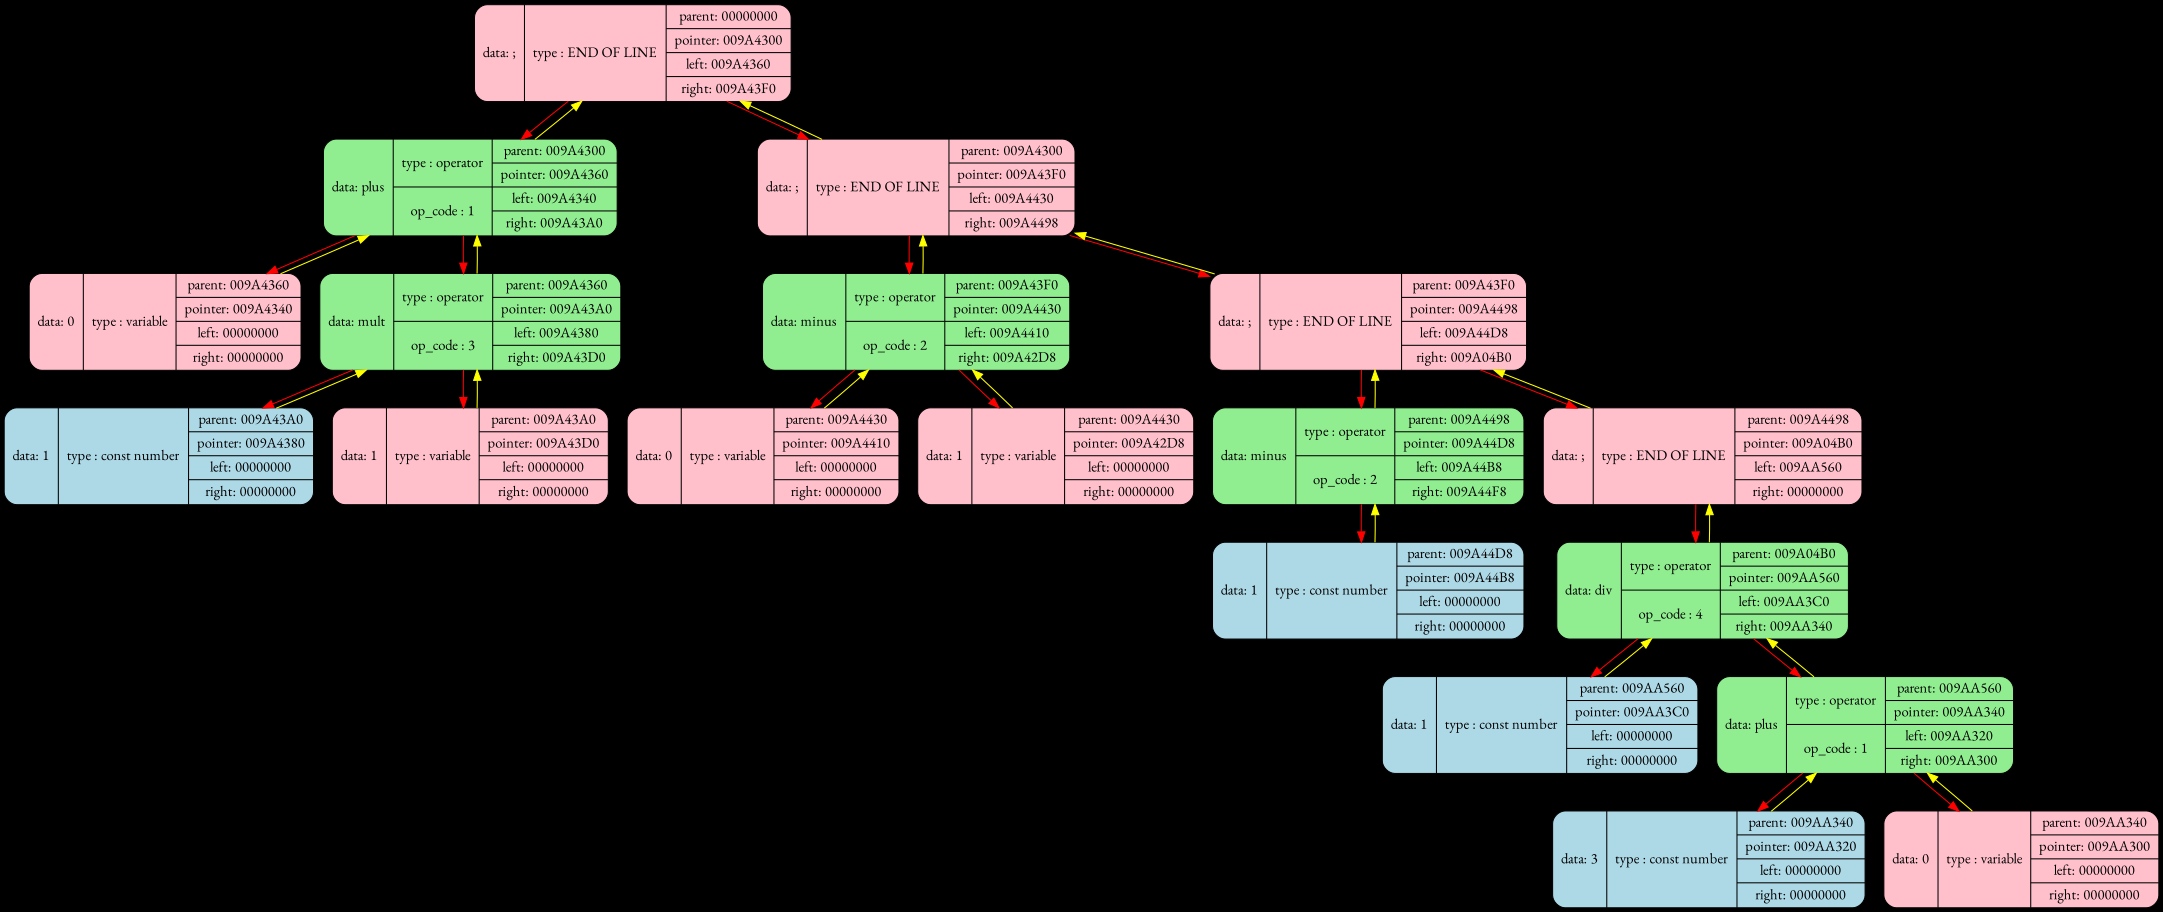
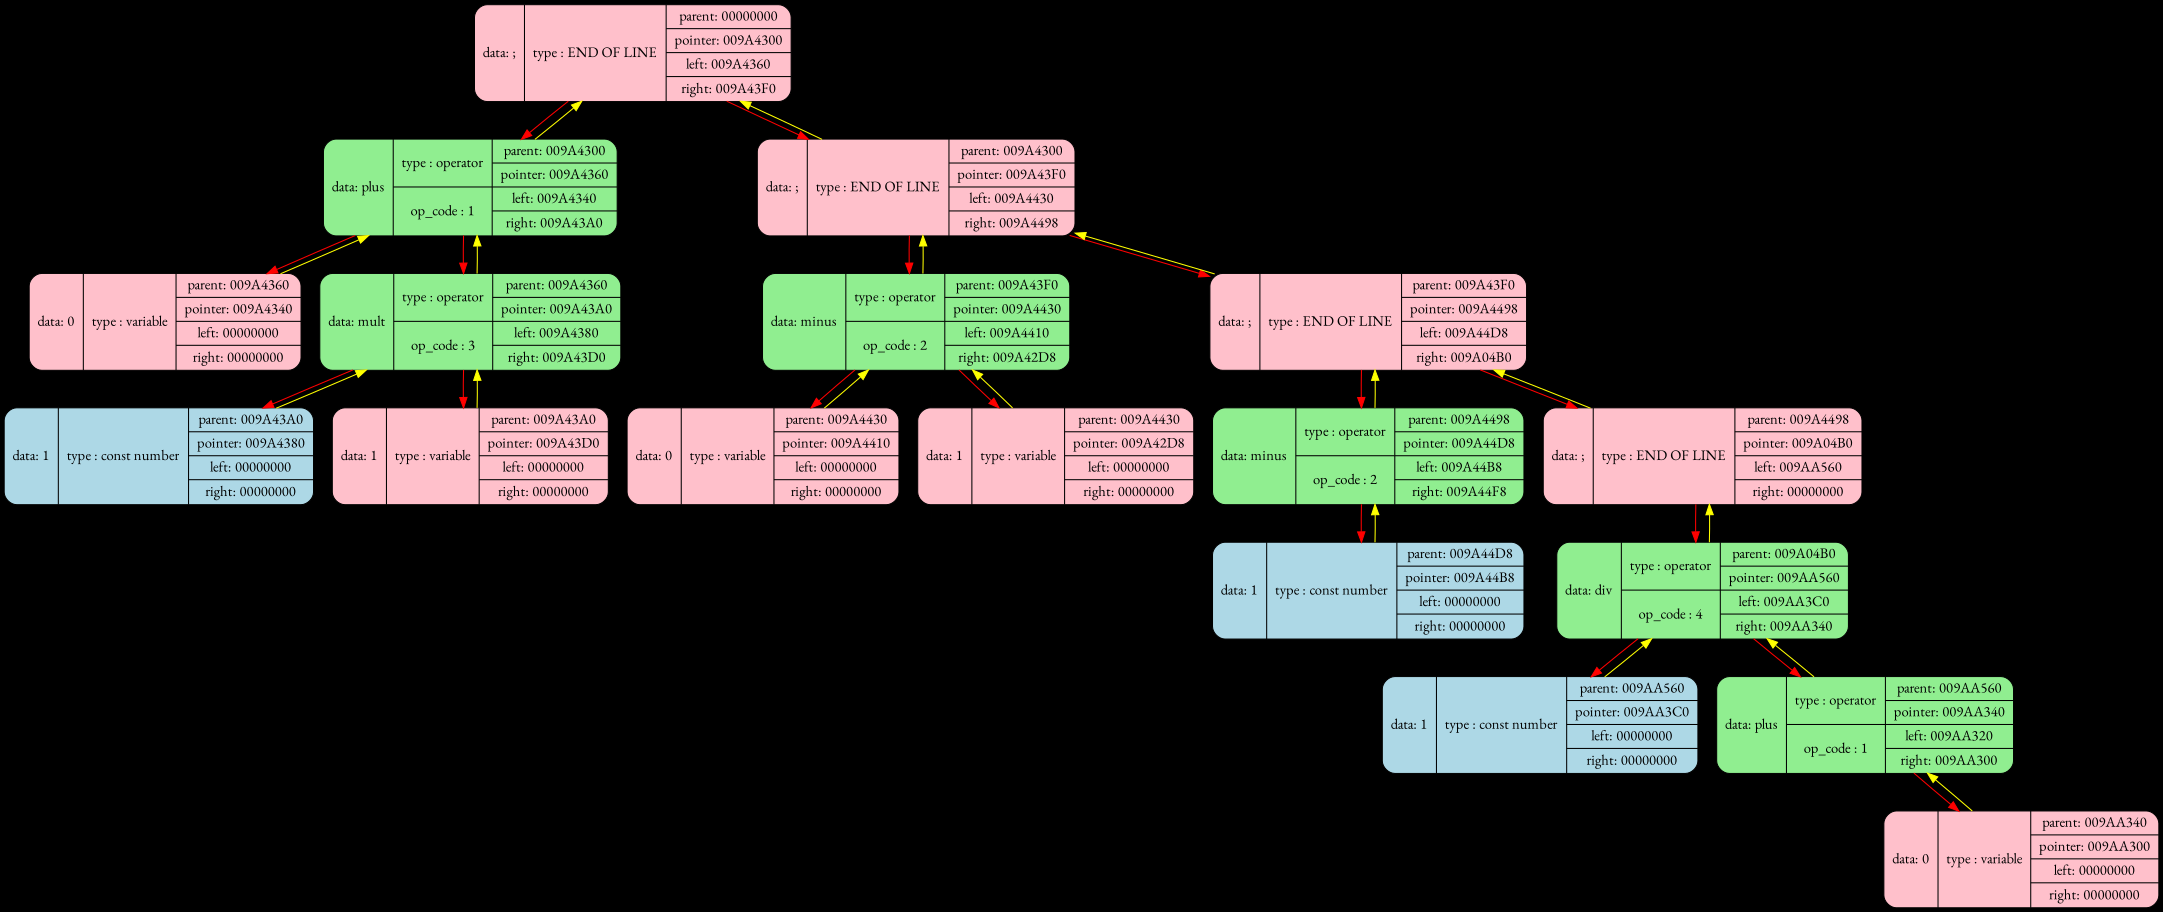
node "data: 3": removed
